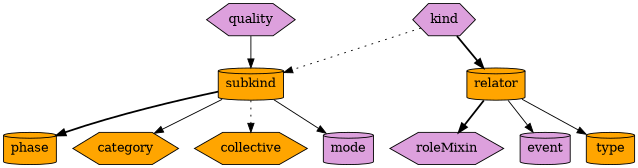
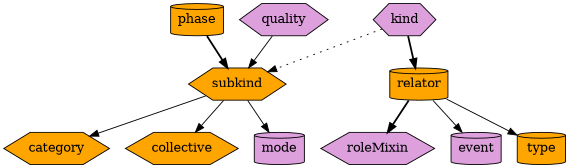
node "subkind": shape cylinder -> hexagon
edge "subkind" -> "phase": reversed
edge "subkind" -> "collective": style dotted -> solid
